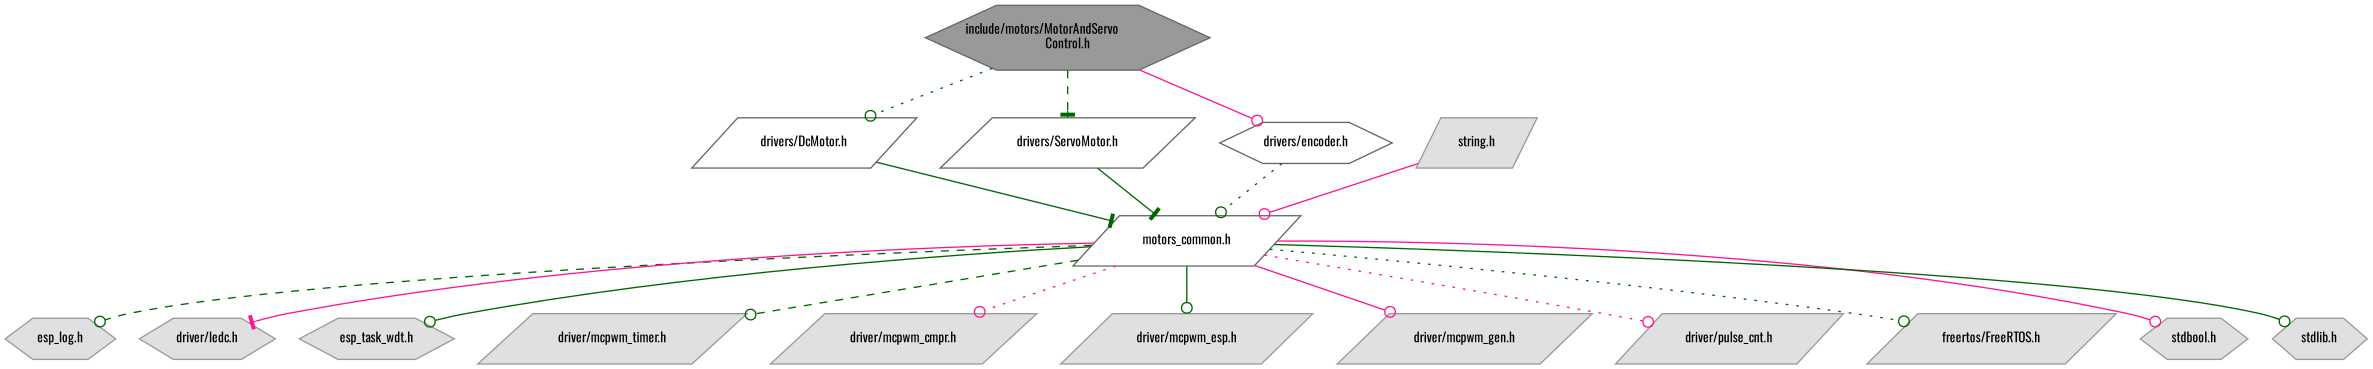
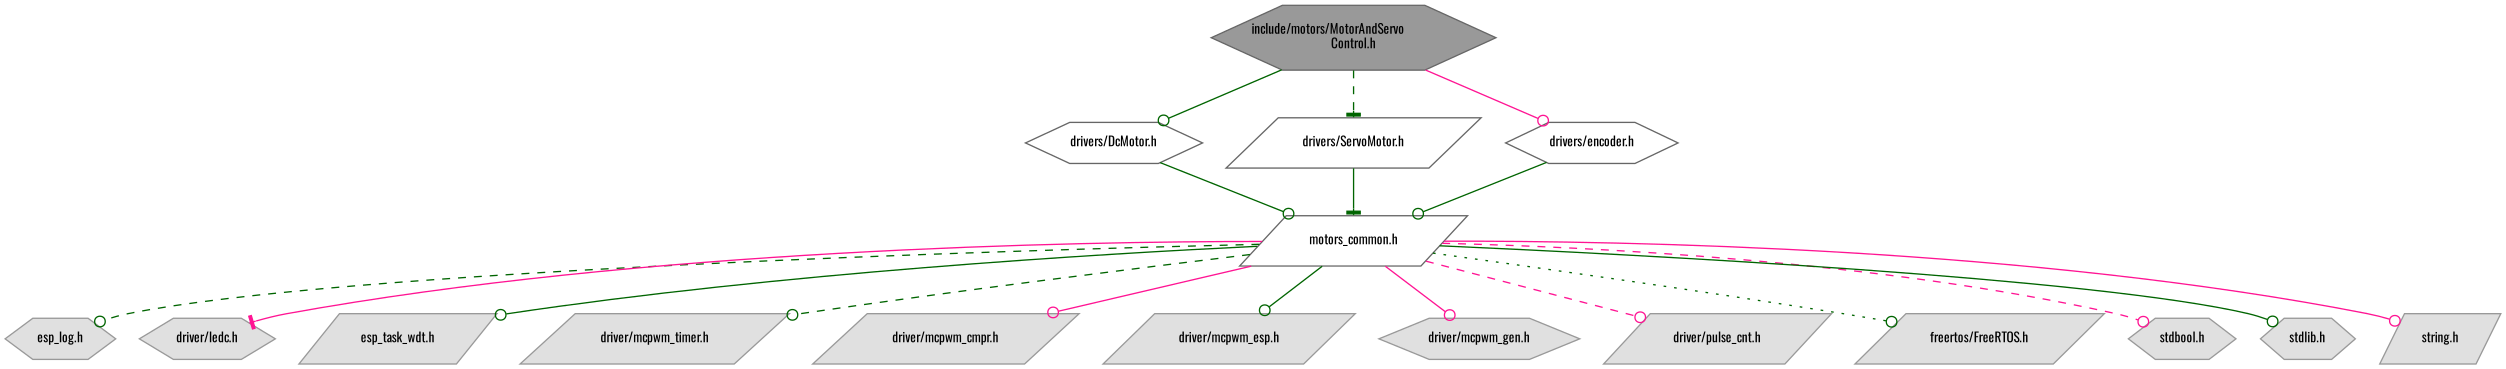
edge "include/motors/MotorAndServo Control.h" -> "drivers/DcMotor.h": style dotted -> solid
node "drivers/DcMotor.h": shape parallelogram -> hexagon
edge "drivers/encoder.h" -> "motors_common.h": style dotted -> solid
edge "string.h" -> "motors_common.h": reversed
edge "drivers/DcMotor.h" -> "motors_common.h": arrowhead tee -> odot
edge "motors_common.h" -> "stdbool.h": style solid -> dashed
edge "motors_common.h" -> "driver/pulse_cnt.h": style dotted -> dashed
edge "motors_common.h" -> "driver/mcpwm_cmpr.h": style dotted -> solid
node "esp_task_wdt.h": shape hexagon -> parallelogram
node "driver/mcpwm_gen.h": shape parallelogram -> hexagon
